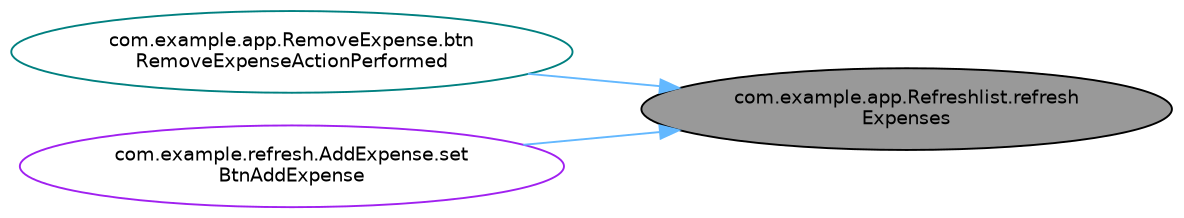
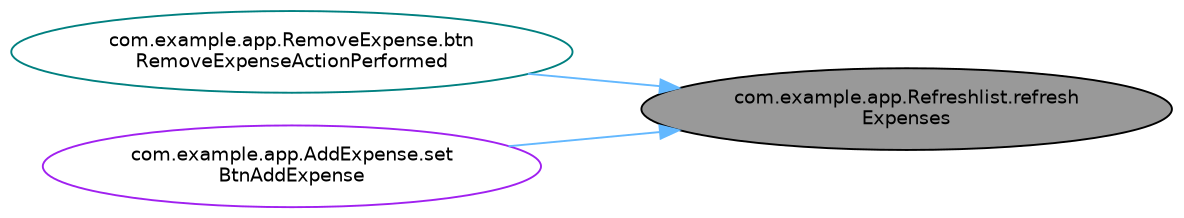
node "com.example.refresh.AddExpense.set BtnAddExpense": label "com.example.refresh.AddExpense.set BtnAddExpense" -> "com.example.app.AddExpense.set BtnAddExpense"
